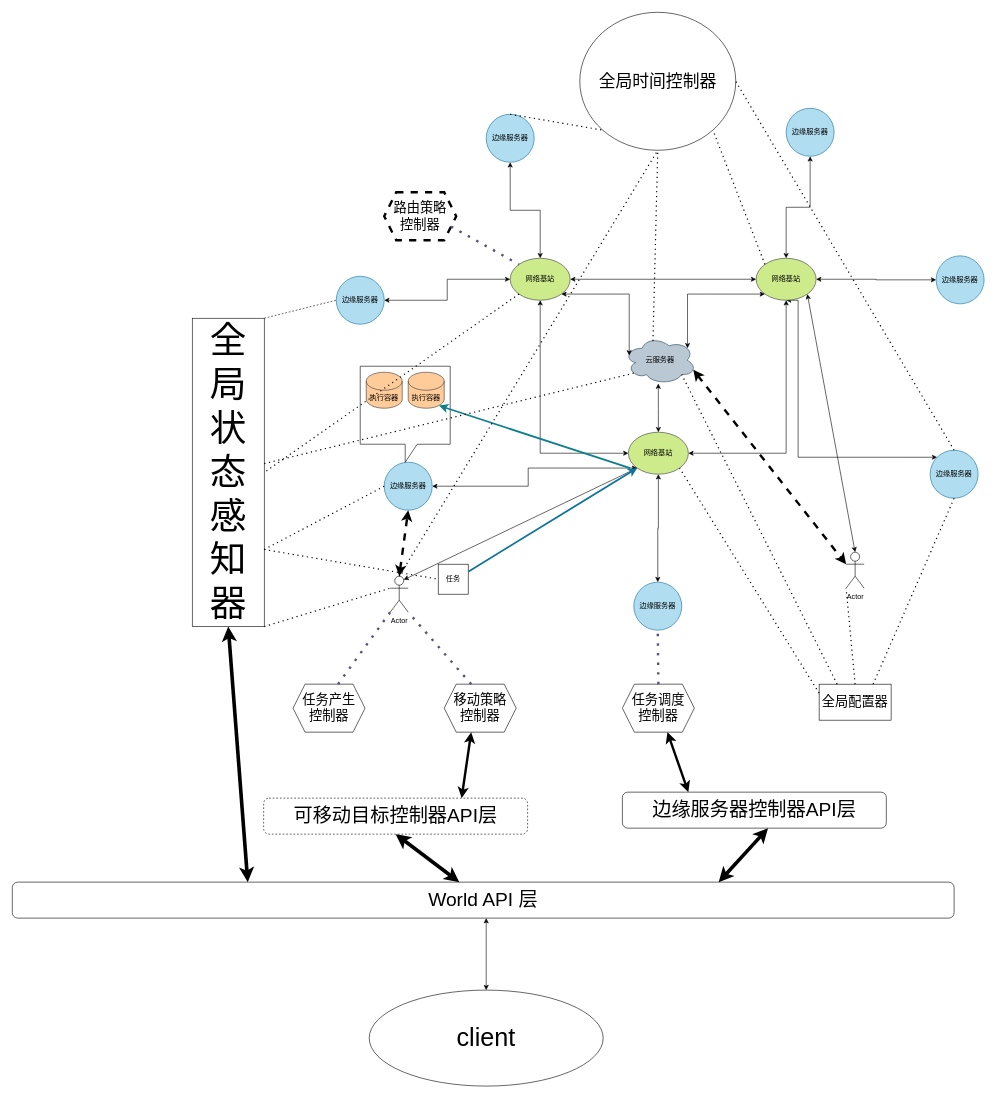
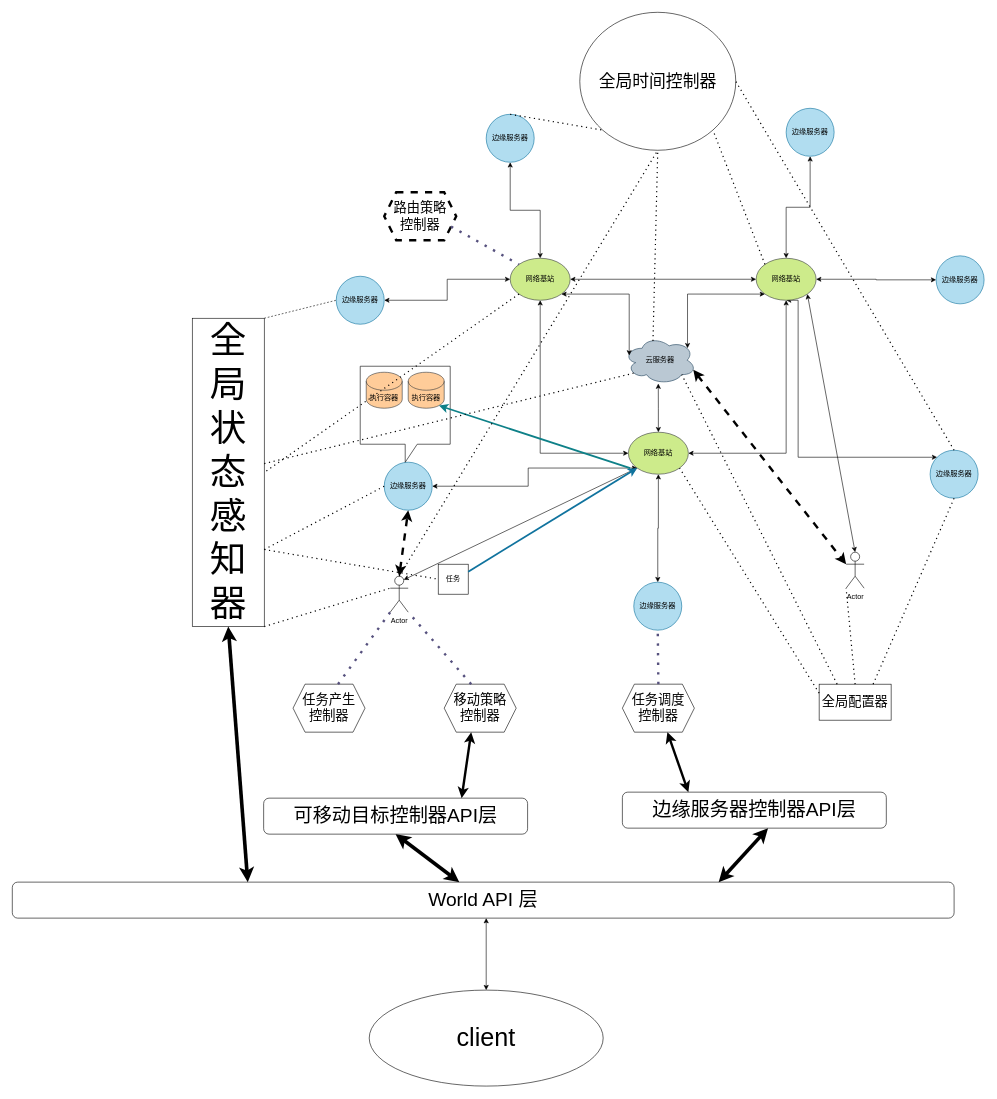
node "可移动目标控制器API层": style dashed -> solid
